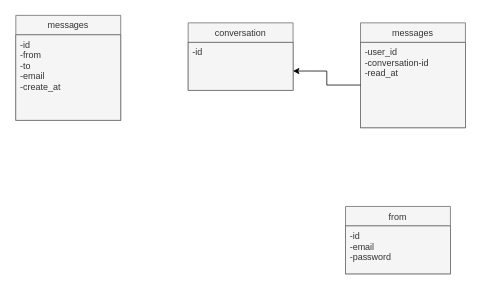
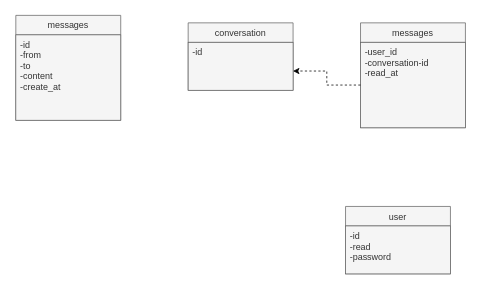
node "-id -from -to -email -create_at": label "-id -from -to -email -create_at" -> "-id -from -to -content -create_at"
edge "-user_id -conversation-id -read_at" -> "-id": style solid -> dashed
node "from": label "from" -> "user"
node "-id -email -password": label "-id -email -password" -> "-id -read -password"
